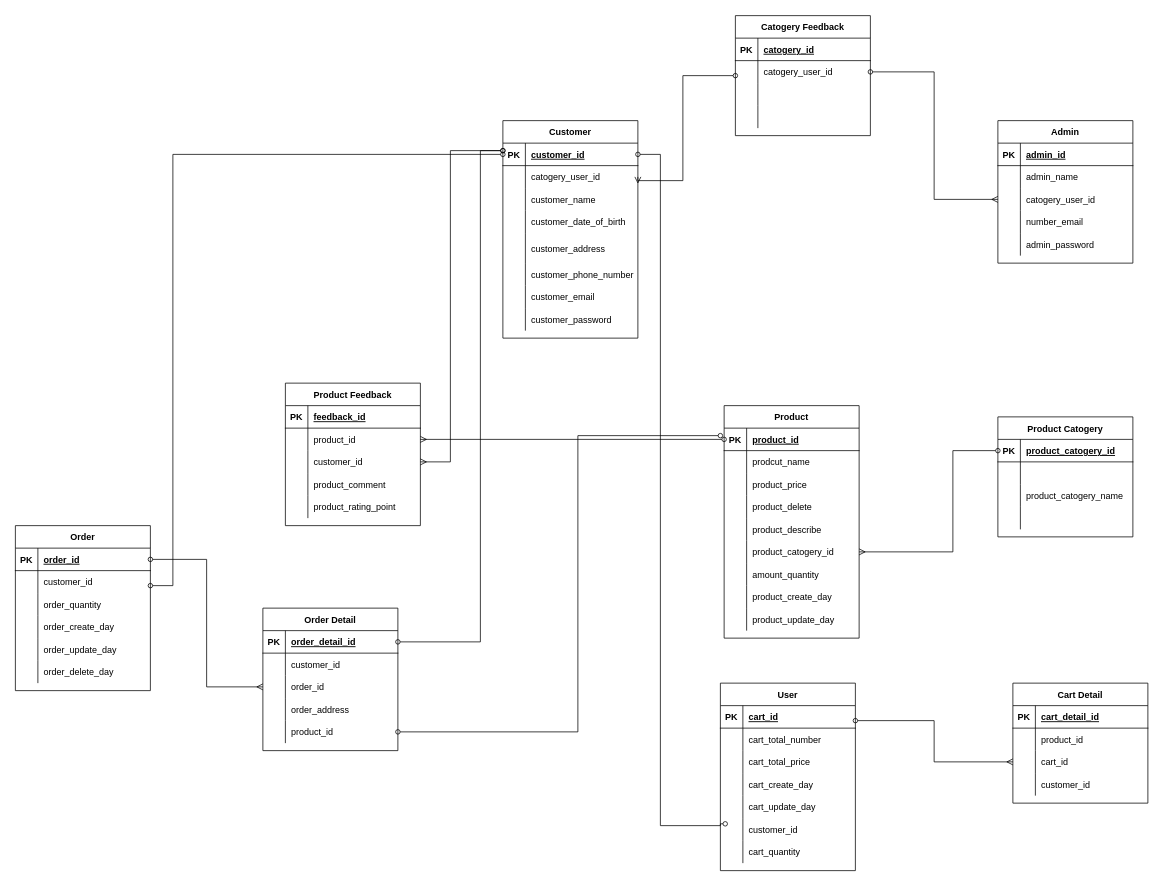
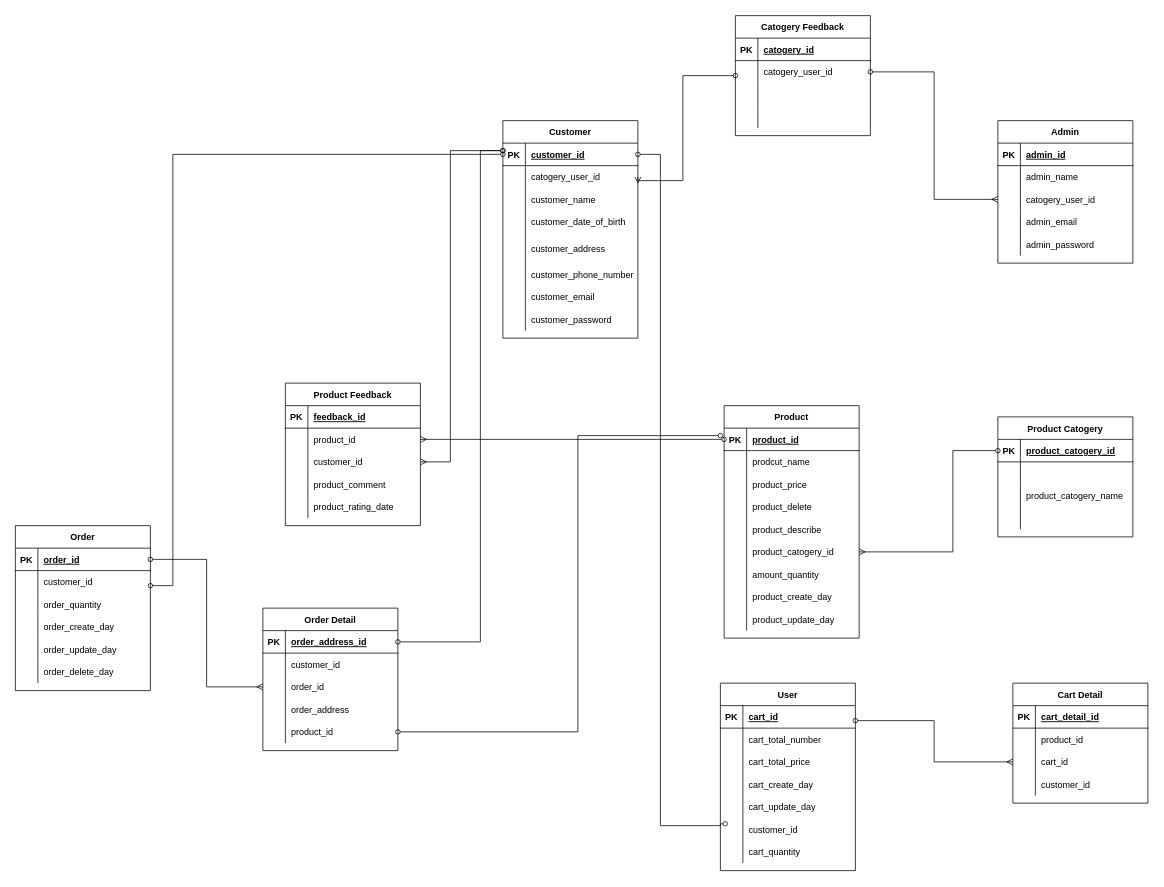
node "number_email": label "number_email" -> "admin_email"
node "product_rating_point": label "product_rating_point" -> "product_rating_date"
node "order_detail_id": label "order_detail_id" -> "order_address_id"
